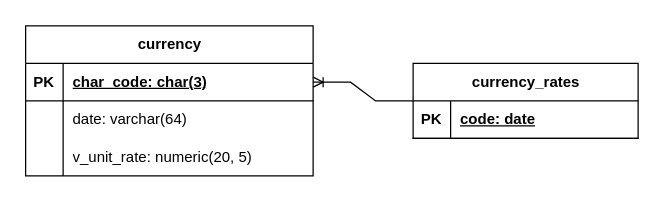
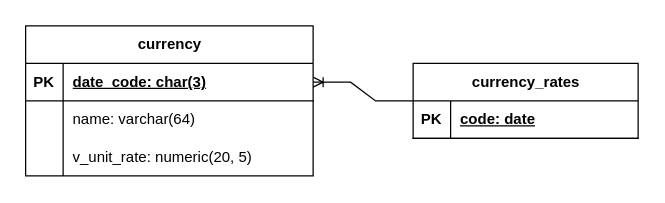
node "char_code: char(3)": label "char_code: char(3)" -> "date_code: char(3)"
node "date: varchar(64)": label "date: varchar(64)" -> "name: varchar(64)"
